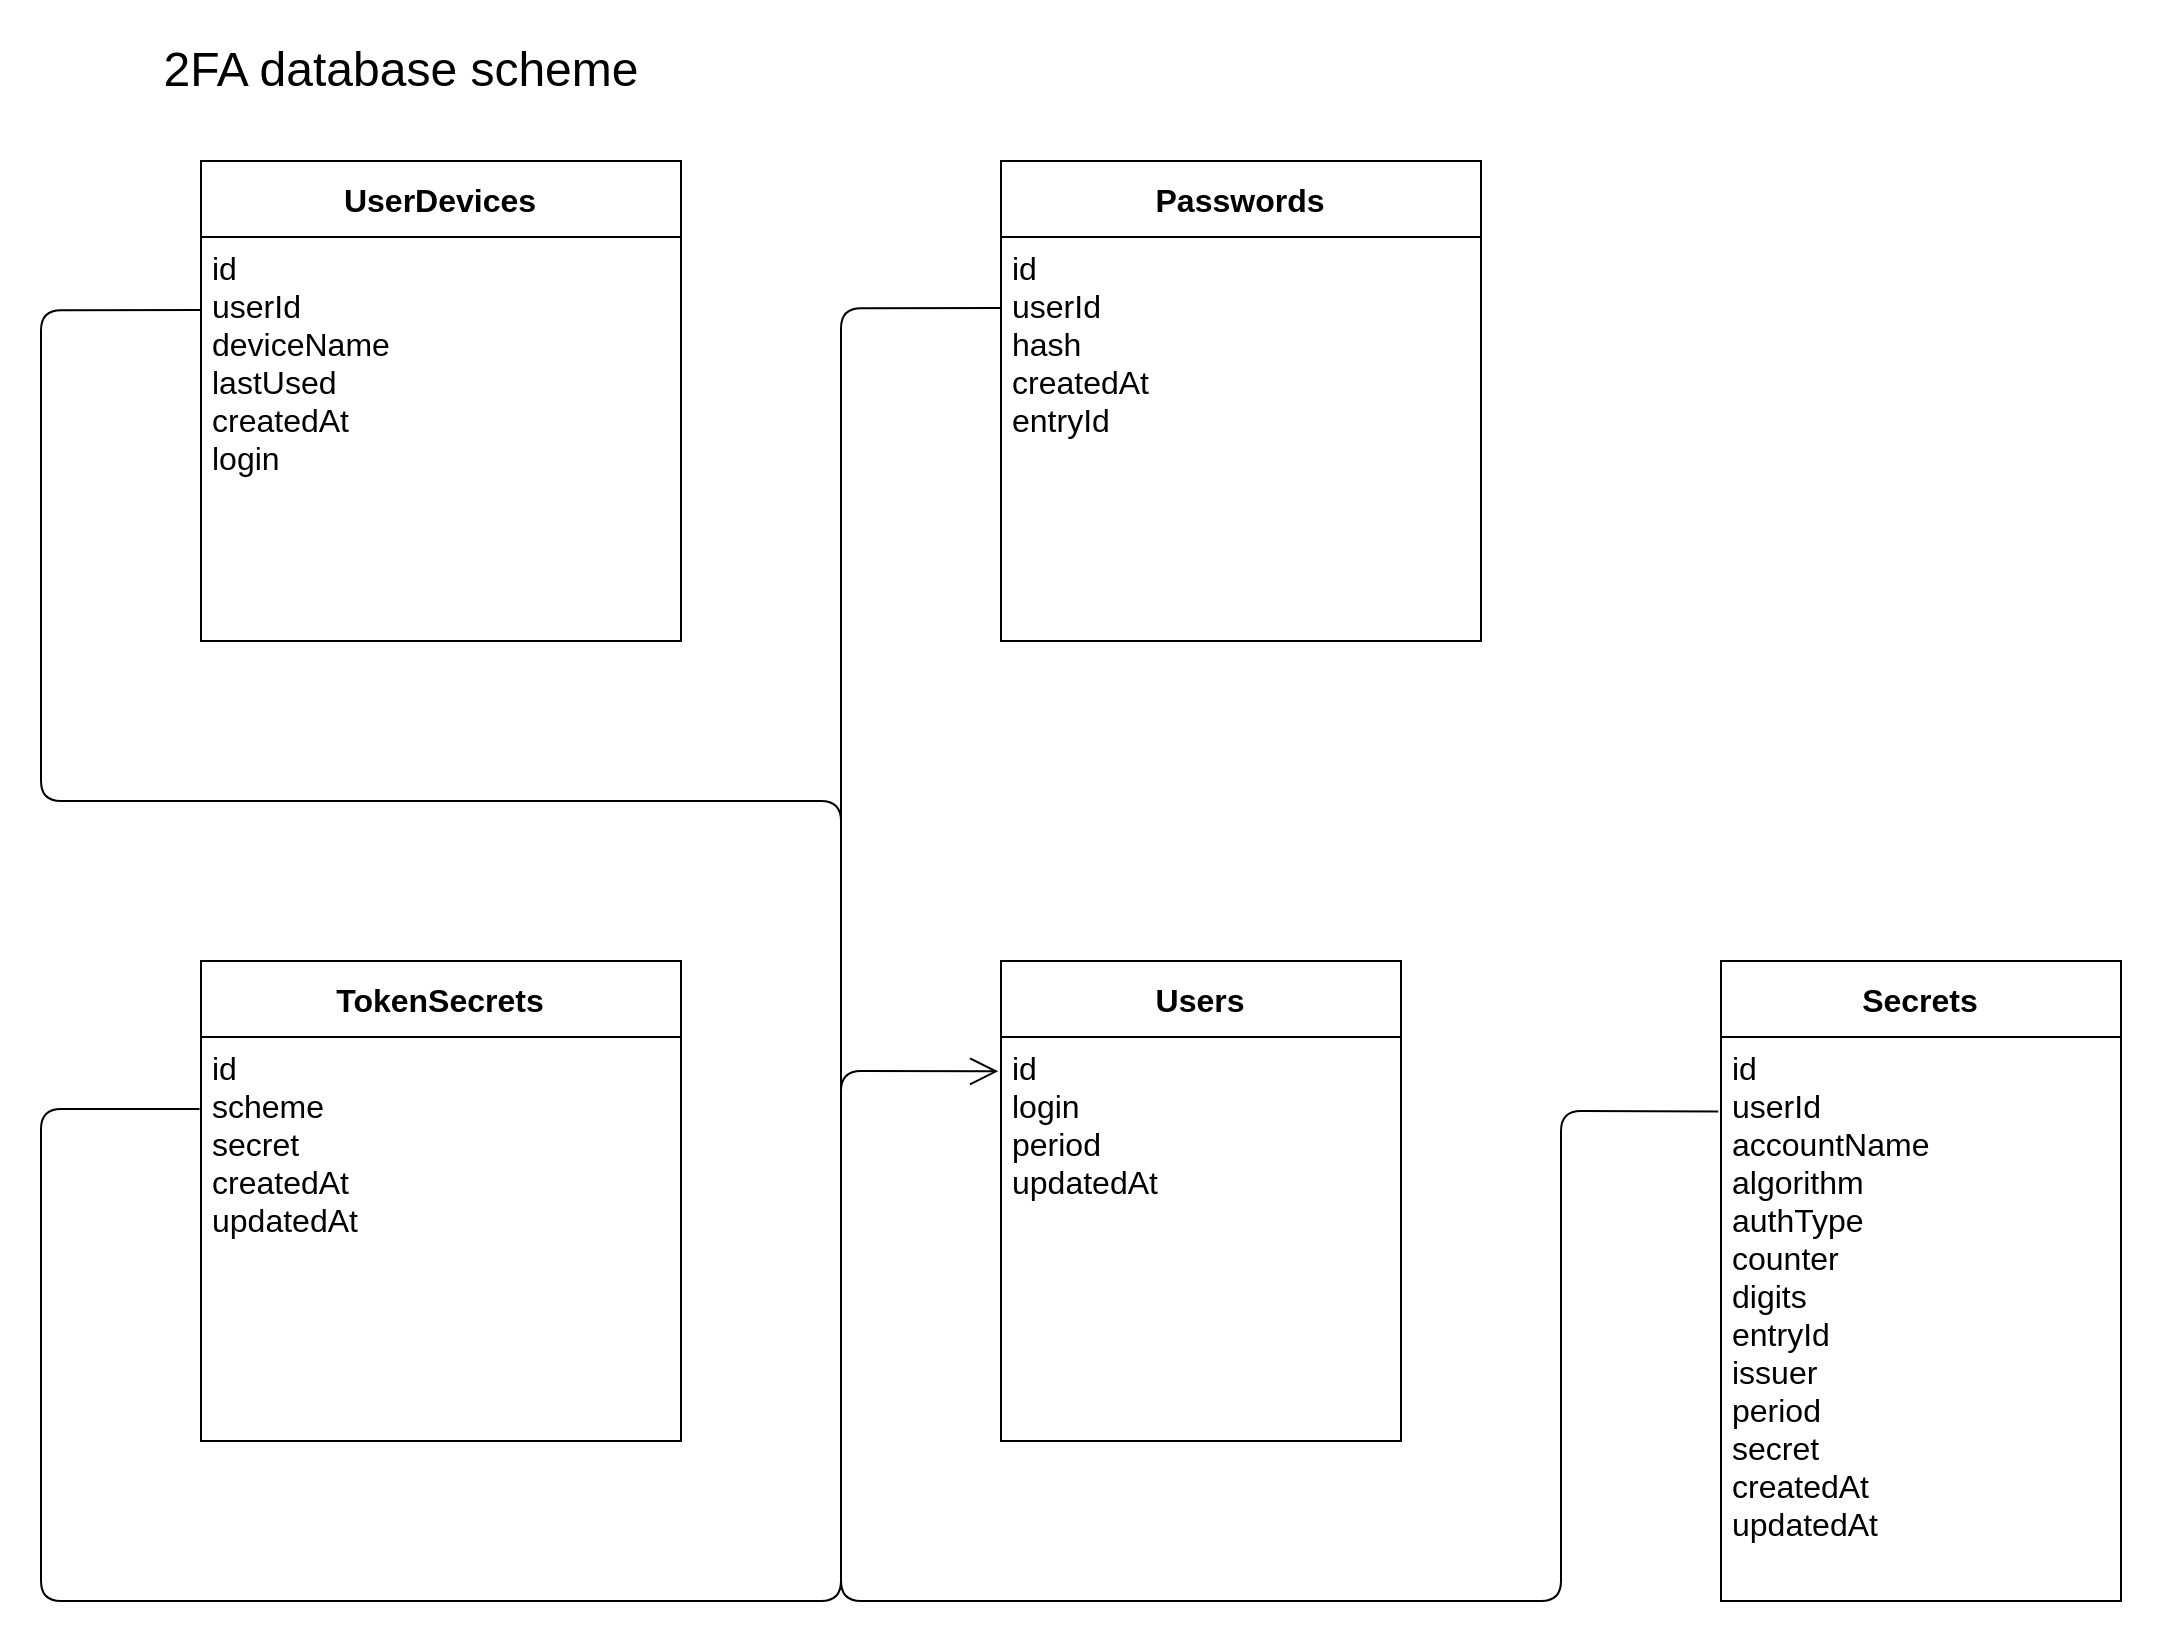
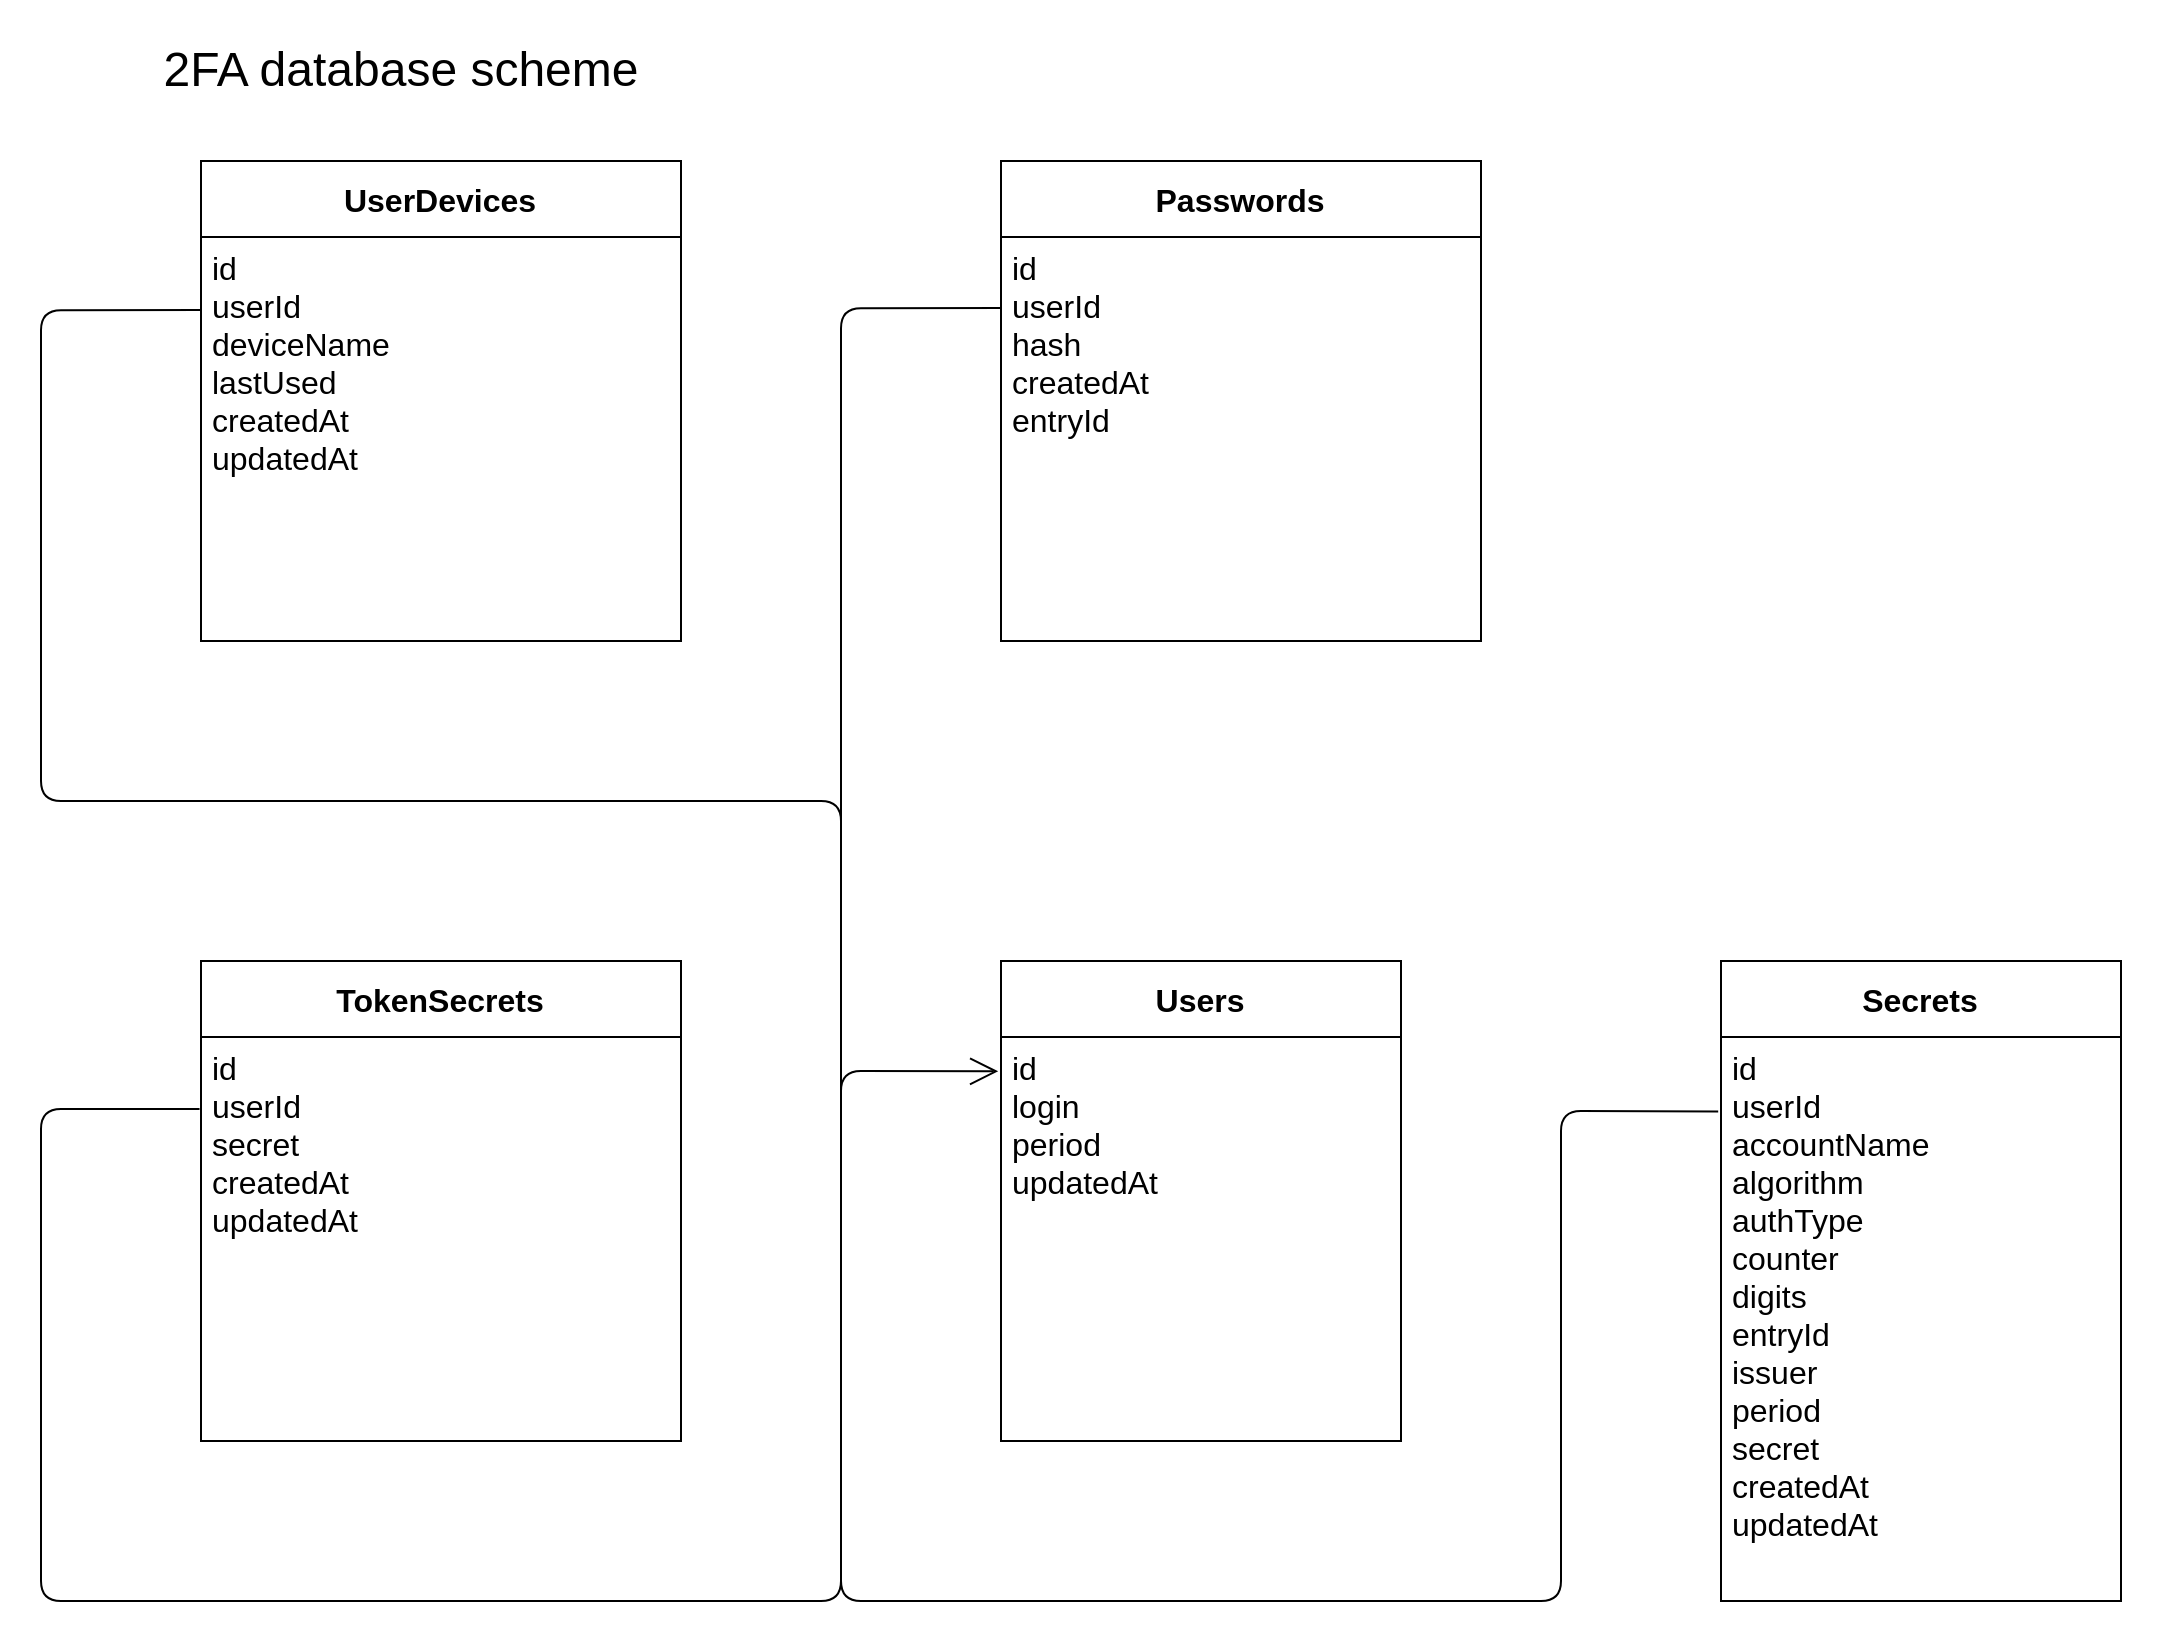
node "id userId deviceName lastUsed createdAt login": label "id userId deviceName lastUsed createdAt login" -> "id userId deviceName lastUsed createdAt updatedAt"
node "id scheme secret createdAt updatedAt": label "id scheme secret createdAt updatedAt" -> "id userId secret createdAt updatedAt"
